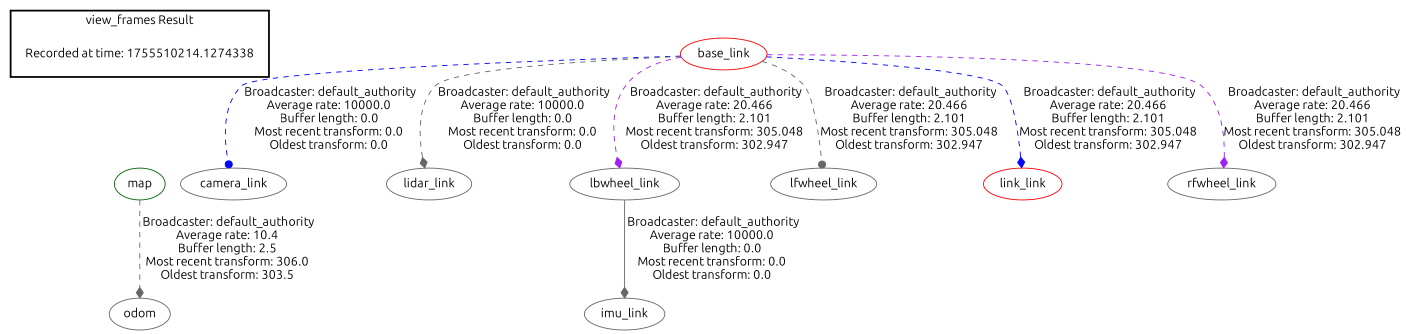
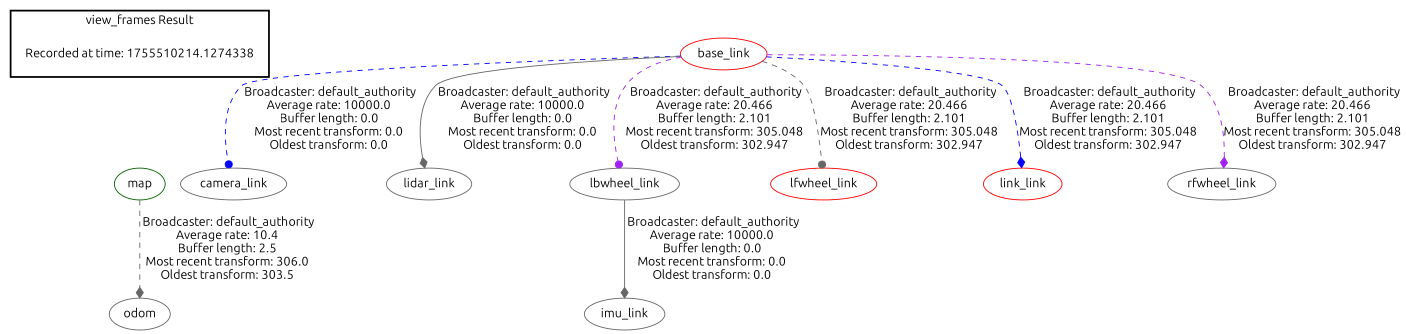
edge "base_link" -> "lidar_link": style dashed -> solid
edge "base_link" -> "lbwheel_link": arrowhead diamond -> dot
node "lfwheel_link": color gray40 -> red
